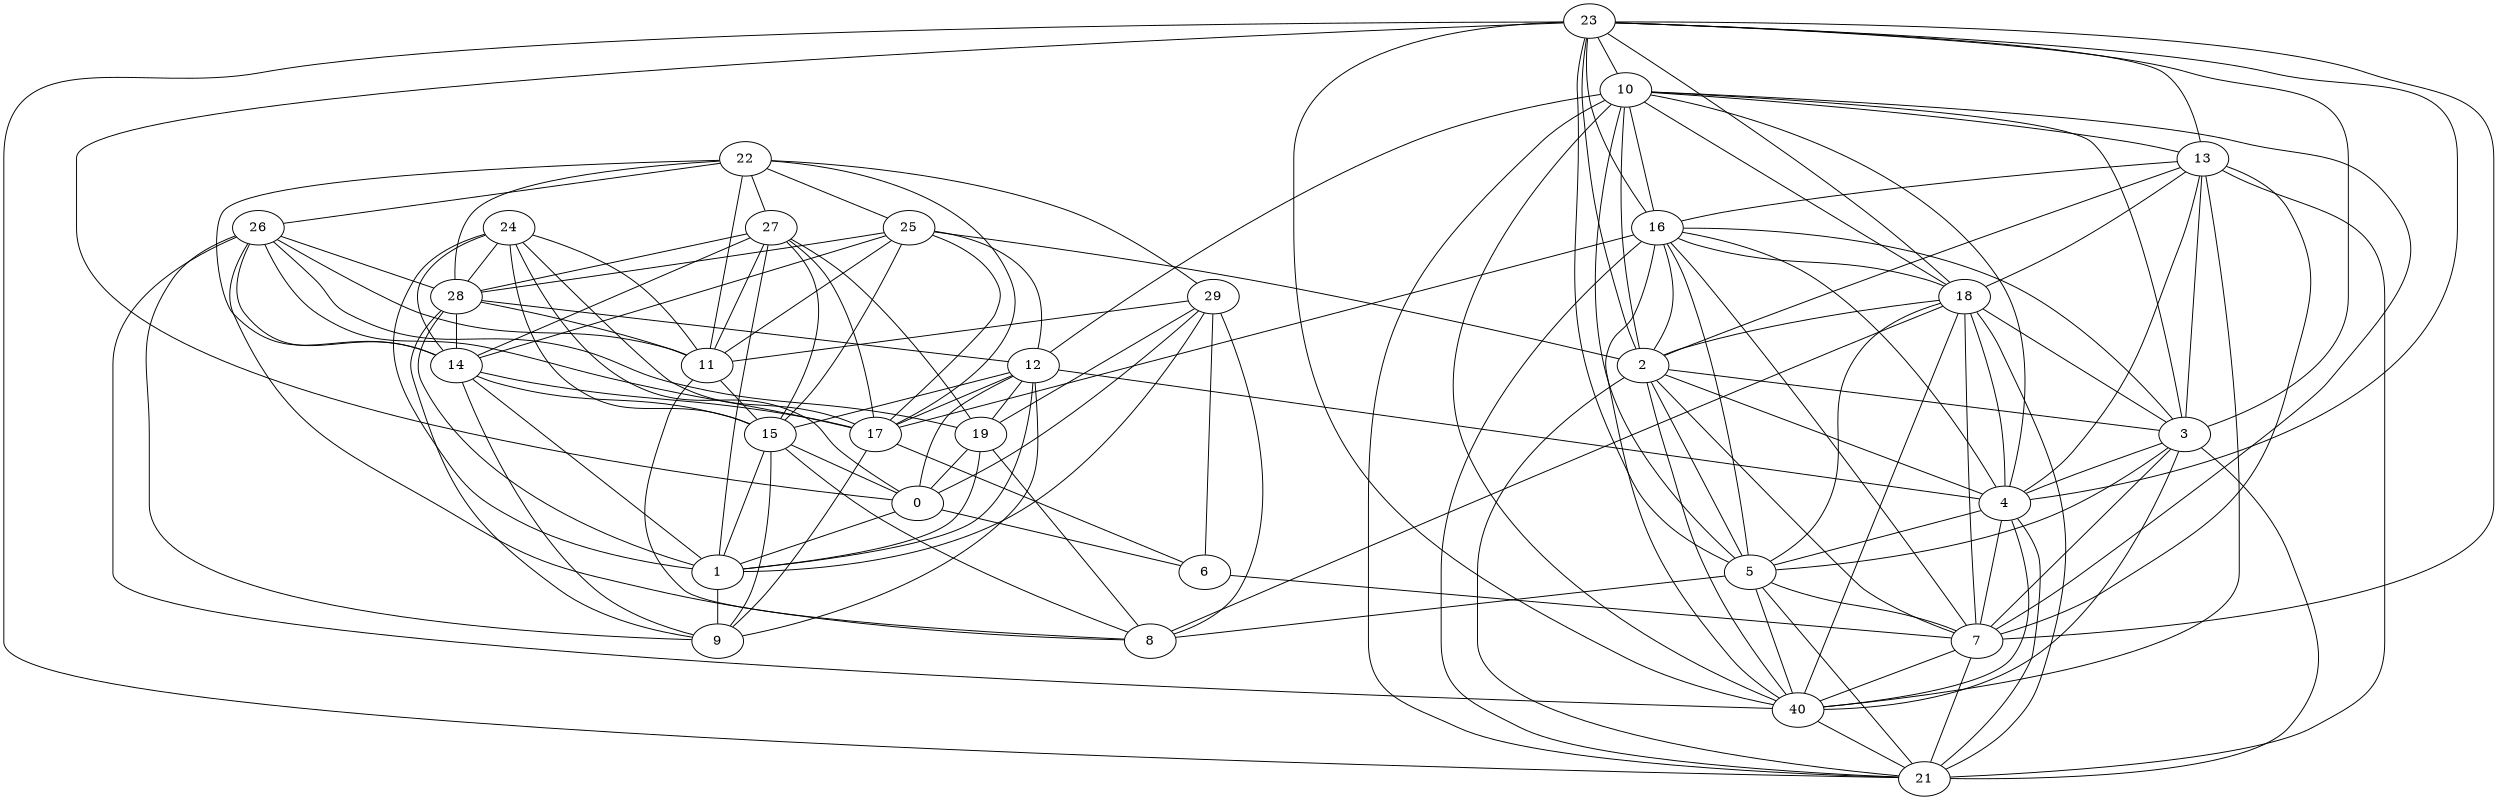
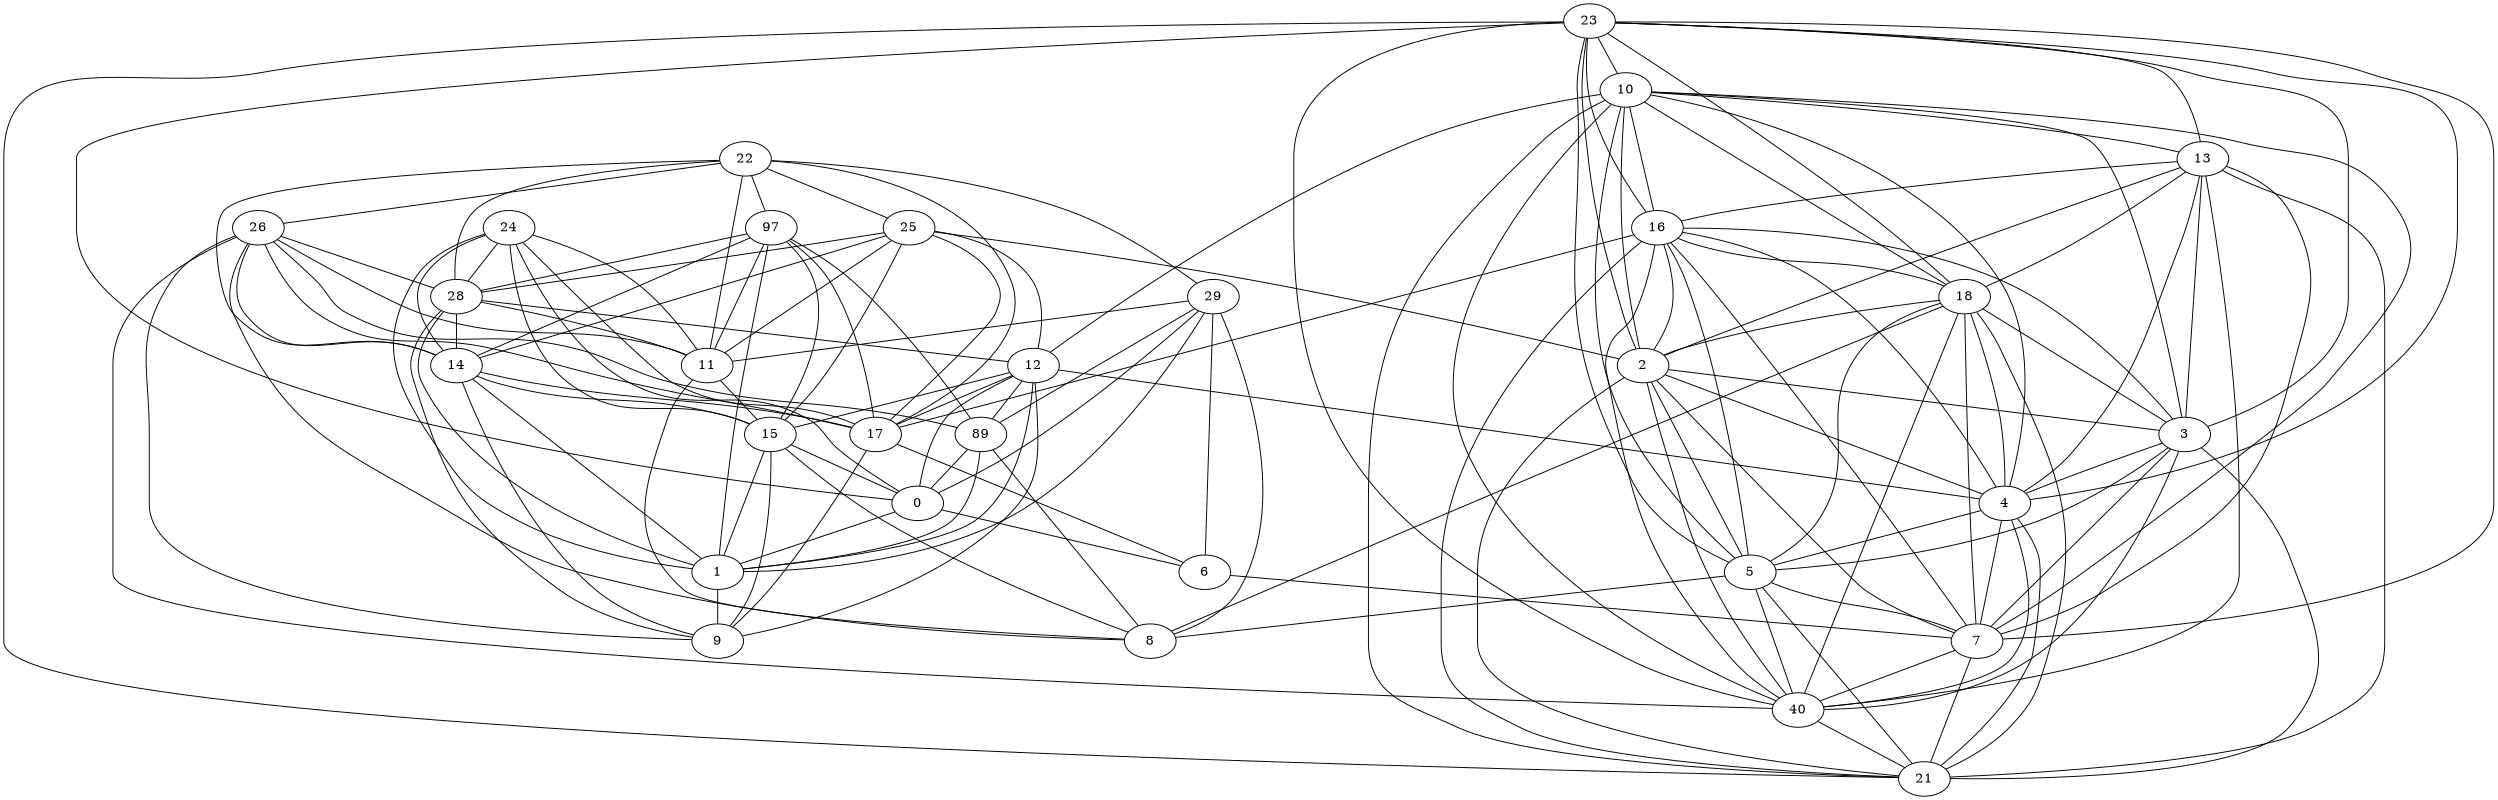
node "27": label "27" -> "97"
node "19": label "19" -> "89"
